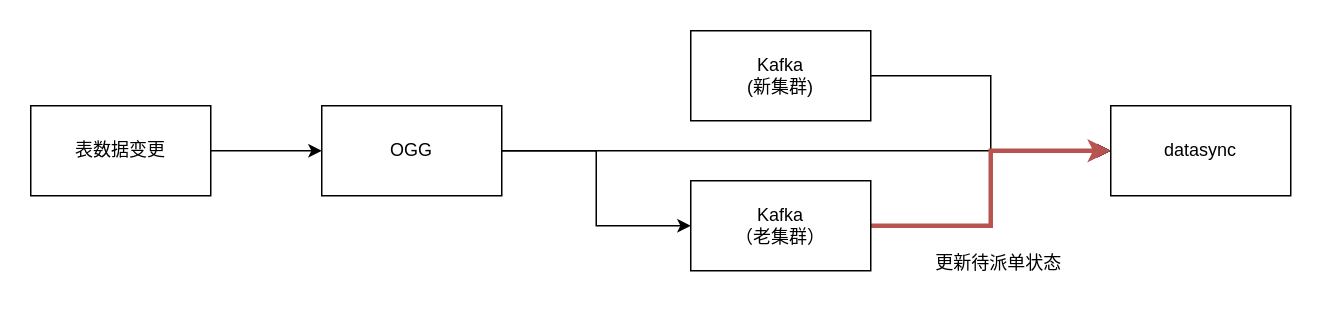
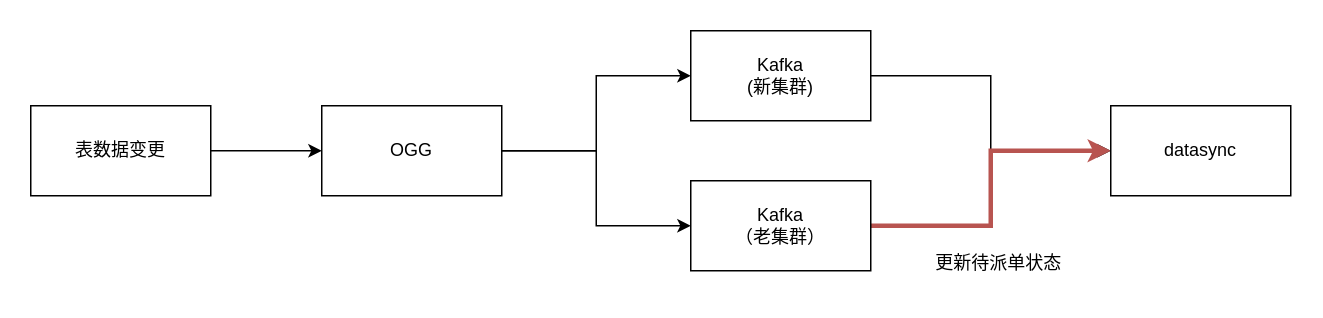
edge "OGG" -> "datasync": now "OGG" -> "Kafka (新集群)"
